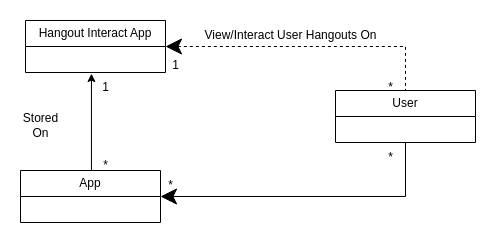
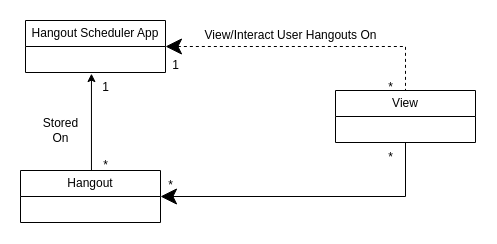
node "Hangout Interact App": label "Hangout Interact App" -> "Hangout Scheduler App"
node "User": label "User" -> "View"
node "Stored On": moved (41, 126) -> (61, 131)
node "App": label "App" -> "Hangout"
